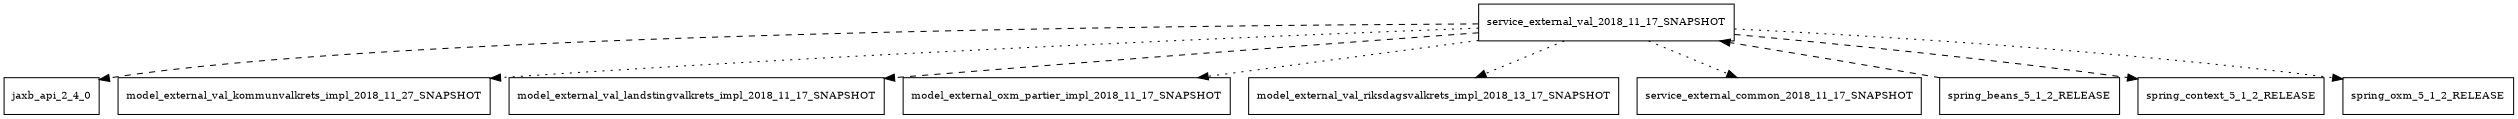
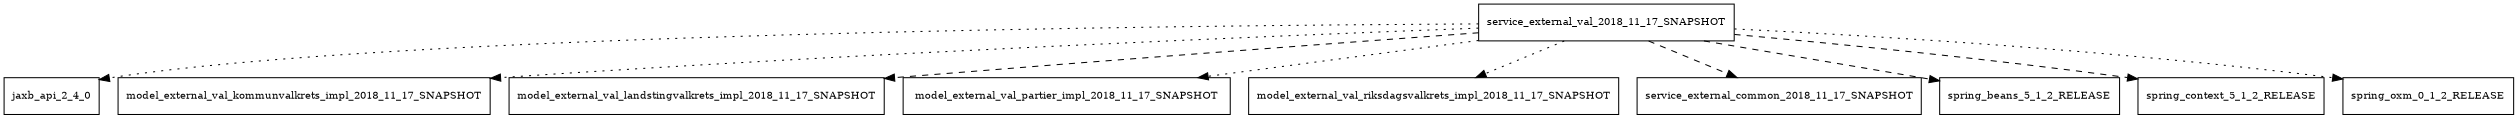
edge "service_external_val_2018_11_17_SNAPSHOT" -> "jaxb_api_2_4_0": style dashed -> dotted
edge "service_external_val_2018_11_17_SNAPSHOT" -> "service_external_common_2018_11_17_SNAPSHOT": style dotted -> dashed
edge "spring_beans_5_1_2_RELEASE" -> "service_external_val_2018_11_17_SNAPSHOT": reversed
node "model_external_val_kommunvalkrets_impl_2018_11_27_SNAPSHOT": label "model_external_val_kommunvalkrets_impl_2018_11_27_SNAPSHOT" -> "model_external_val_kommunvalkrets_impl_2018_11_17_SNAPSHOT"
node "model_external_oxm_partier_impl_2018_11_17_SNAPSHOT": label "model_external_oxm_partier_impl_2018_11_17_SNAPSHOT" -> "model_external_val_partier_impl_2018_11_17_SNAPSHOT"
node "model_external_val_riksdagsvalkrets_impl_2018_13_17_SNAPSHOT": label "model_external_val_riksdagsvalkrets_impl_2018_13_17_SNAPSHOT" -> "model_external_val_riksdagsvalkrets_impl_2018_11_17_SNAPSHOT"
node "spring_oxm_5_1_2_RELEASE": label "spring_oxm_5_1_2_RELEASE" -> "spring_oxm_0_1_2_RELEASE"
